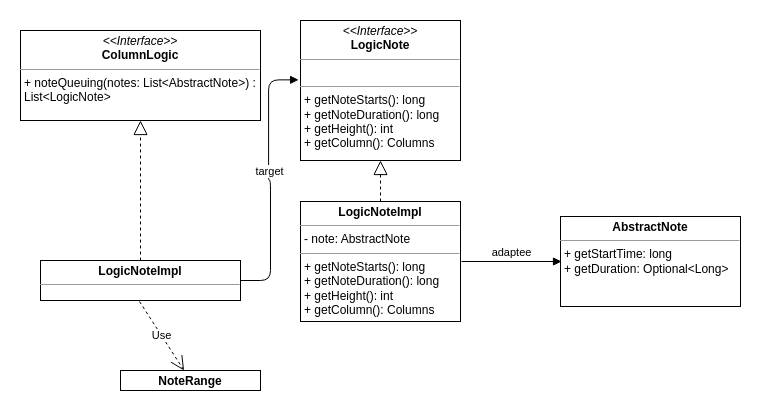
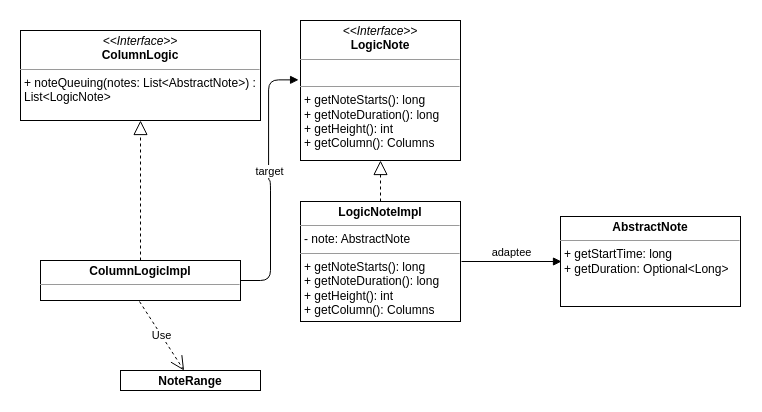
node "LogicNoteImpl": label "LogicNoteImpl" -> "ColumnLogicImpl"
